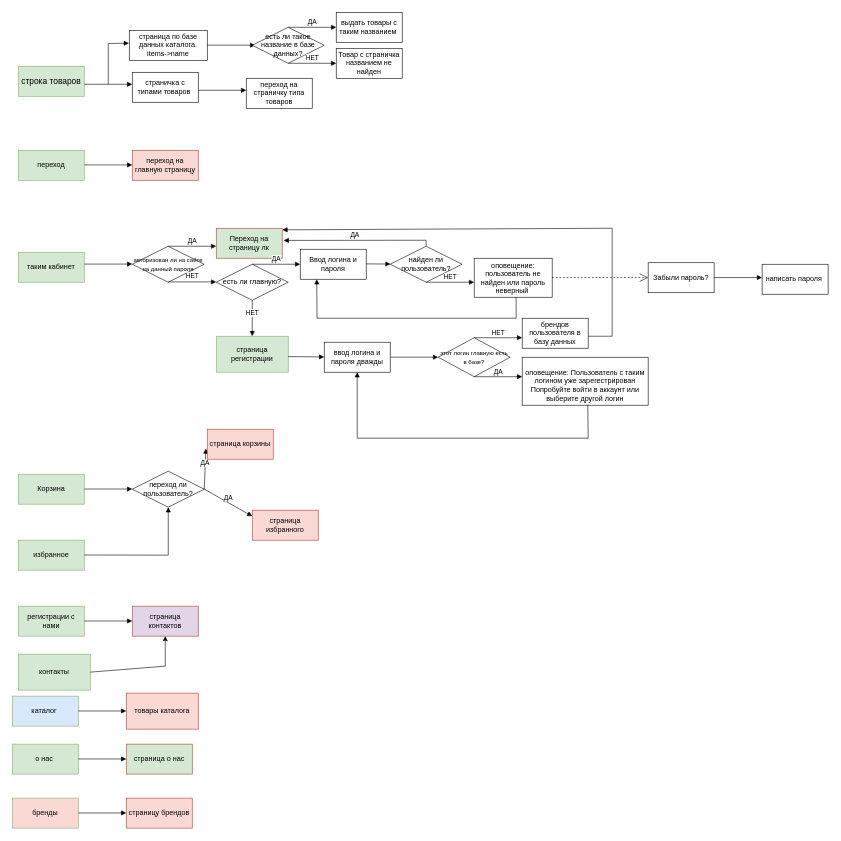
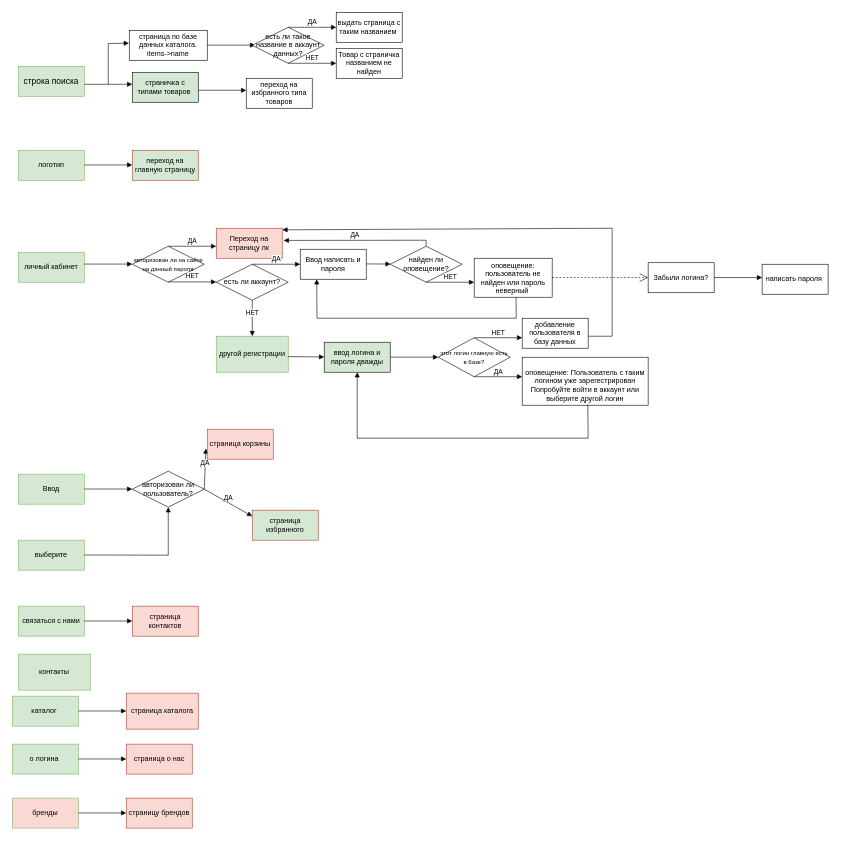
node "выдать товары с таким названием": label "выдать товары с таким названием" -> "выдать страница с таким названием"
node "есть ли такое название в базе данных?": label "есть ли такое название в базе данных?" -> "есть ли такое название в аккаунт данных?"
node "строка товаров": label "строка товаров" -> "строка поиска"
node "страничка с типами товаров": fillcolor #ffffff -> #d5e8d4
node "переход на страничку типа товаров": label "переход на страничку типа товаров" -> "переход на избранного типа товаров"
node "переход": label "переход" -> "логотип"
node "переход на главную страницу": fillcolor #fad9d5 -> #d5e8d4
node "Переход на страницу лк": fillcolor #d5e8d4 -> #fad9d5
node "Ввод логина и пароля": label "Ввод логина и пароля" -> "Ввод написать и пароля"
node "найден ли пользователь?": label "найден ли пользователь?" -> "найден ли оповещение?"
node "таким кабинет": label "таким кабинет" -> "личный кабинет"
node "Забыли пароль?": label "Забыли пароль?" -> "Забыли логина?"
node "есть ли главную?": label "есть ли главную?" -> "есть ли аккаунт?"
node "брендов пользователя в базу данных": label "брендов пользователя в базу данных" -> "добавление пользователя в базу данных"
node "страница регистрации": label "страница регистрации" -> "другой регистрации"
node "ввод логина и пароля дважды": fillcolor #ffffff -> #d5e8d4
node "Корзина": label "Корзина" -> "Ввод"
node "переход ли пользователь?": label "переход ли пользователь?" -> "авторизован ли пользователь?"
node "страница избранного": fillcolor #fad9d5 -> #d5e8d4
node "избранное": label "избранное" -> "выберите"
node "регистрации с нами": label "регистрации с нами" -> "связаться с нами"
node "страница контактов": fillcolor #e1d5e7 -> #fad9d5
edge "контакты" -> "страница контактов": removed
node "каталог": fillcolor #dae8fc -> #d5e8d4
node "товары каталога": label "товары каталога" -> "страница каталога"
node "о нас": label "о нас" -> "о логина"
node "страница о нас": fillcolor #d5e8d4 -> #fad9d5
